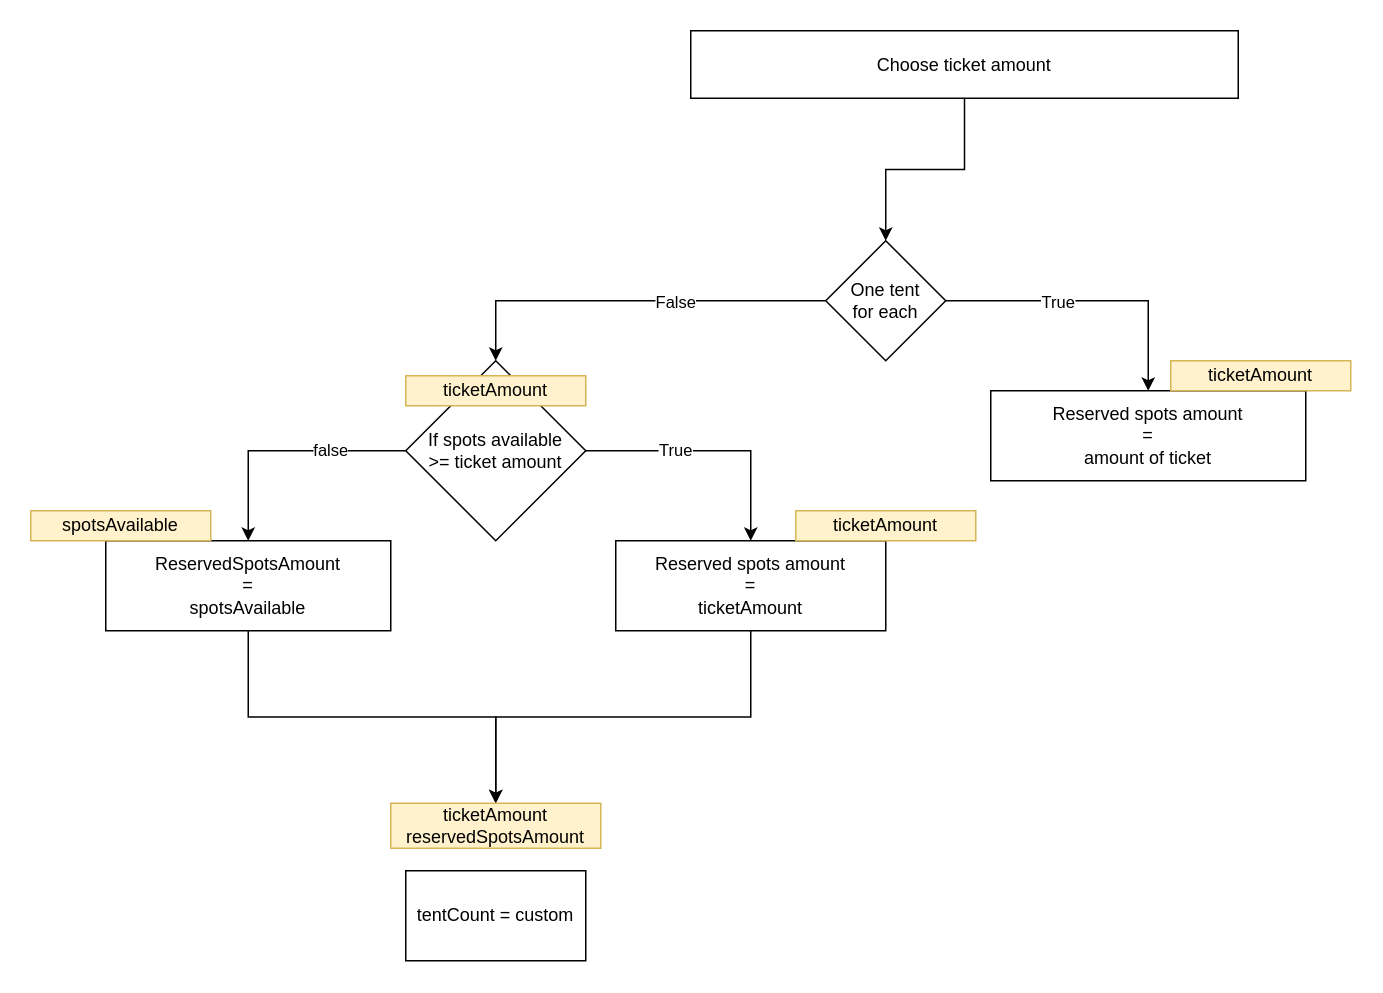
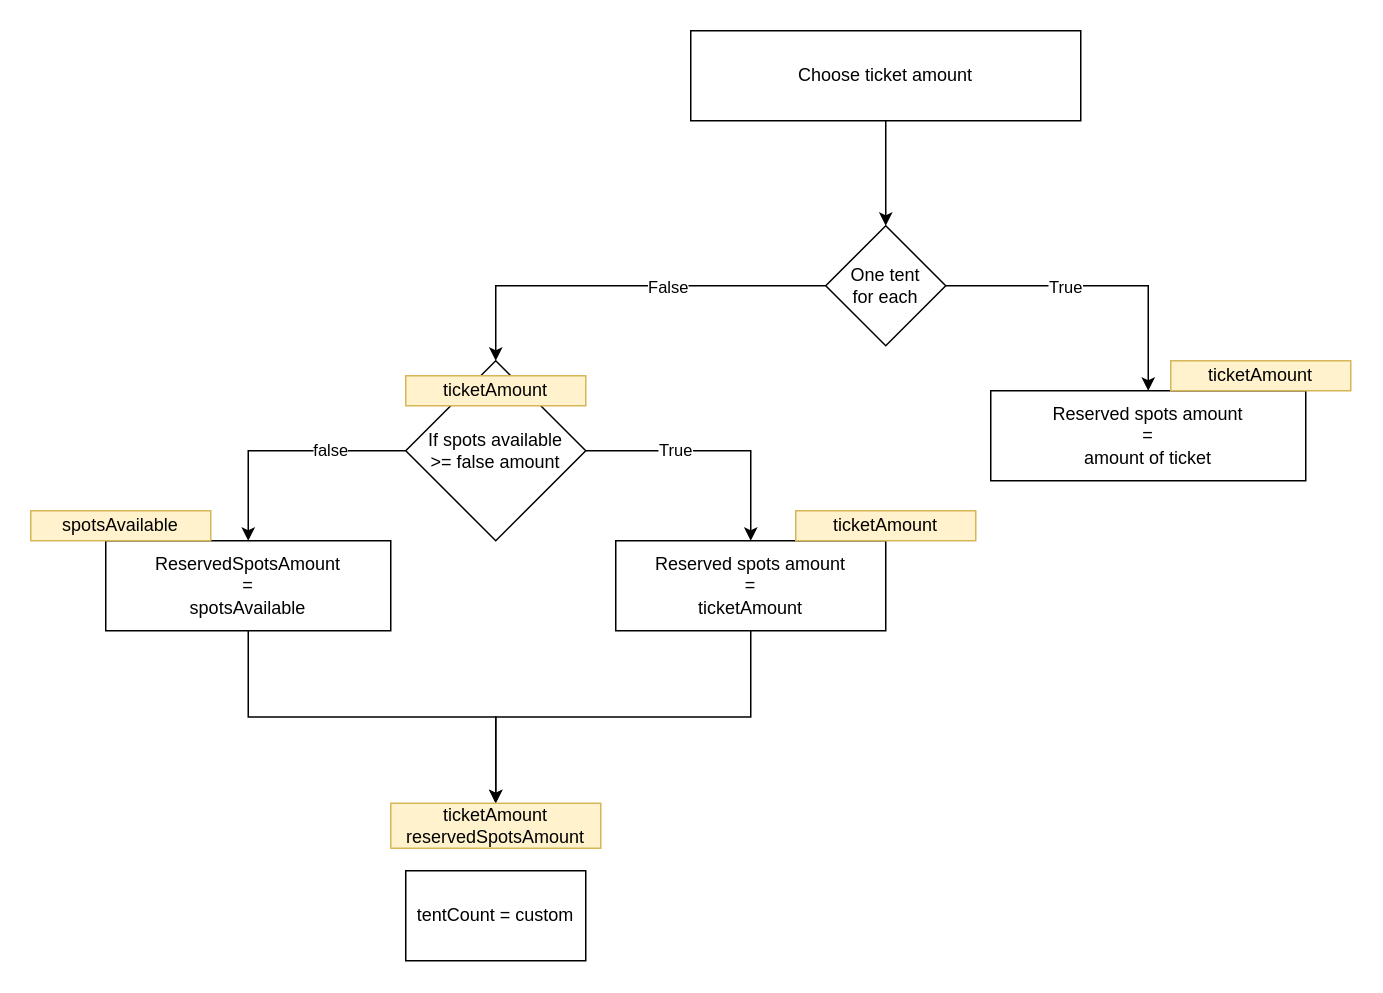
node "Choose ticket amount": size 548x68 -> 390x90
node "One tent for each": moved (886, 301) -> (886, 286)
node "If spots available >= ticket amount": label "If spots available >= ticket amount" -> "If spots available >= false amount"
